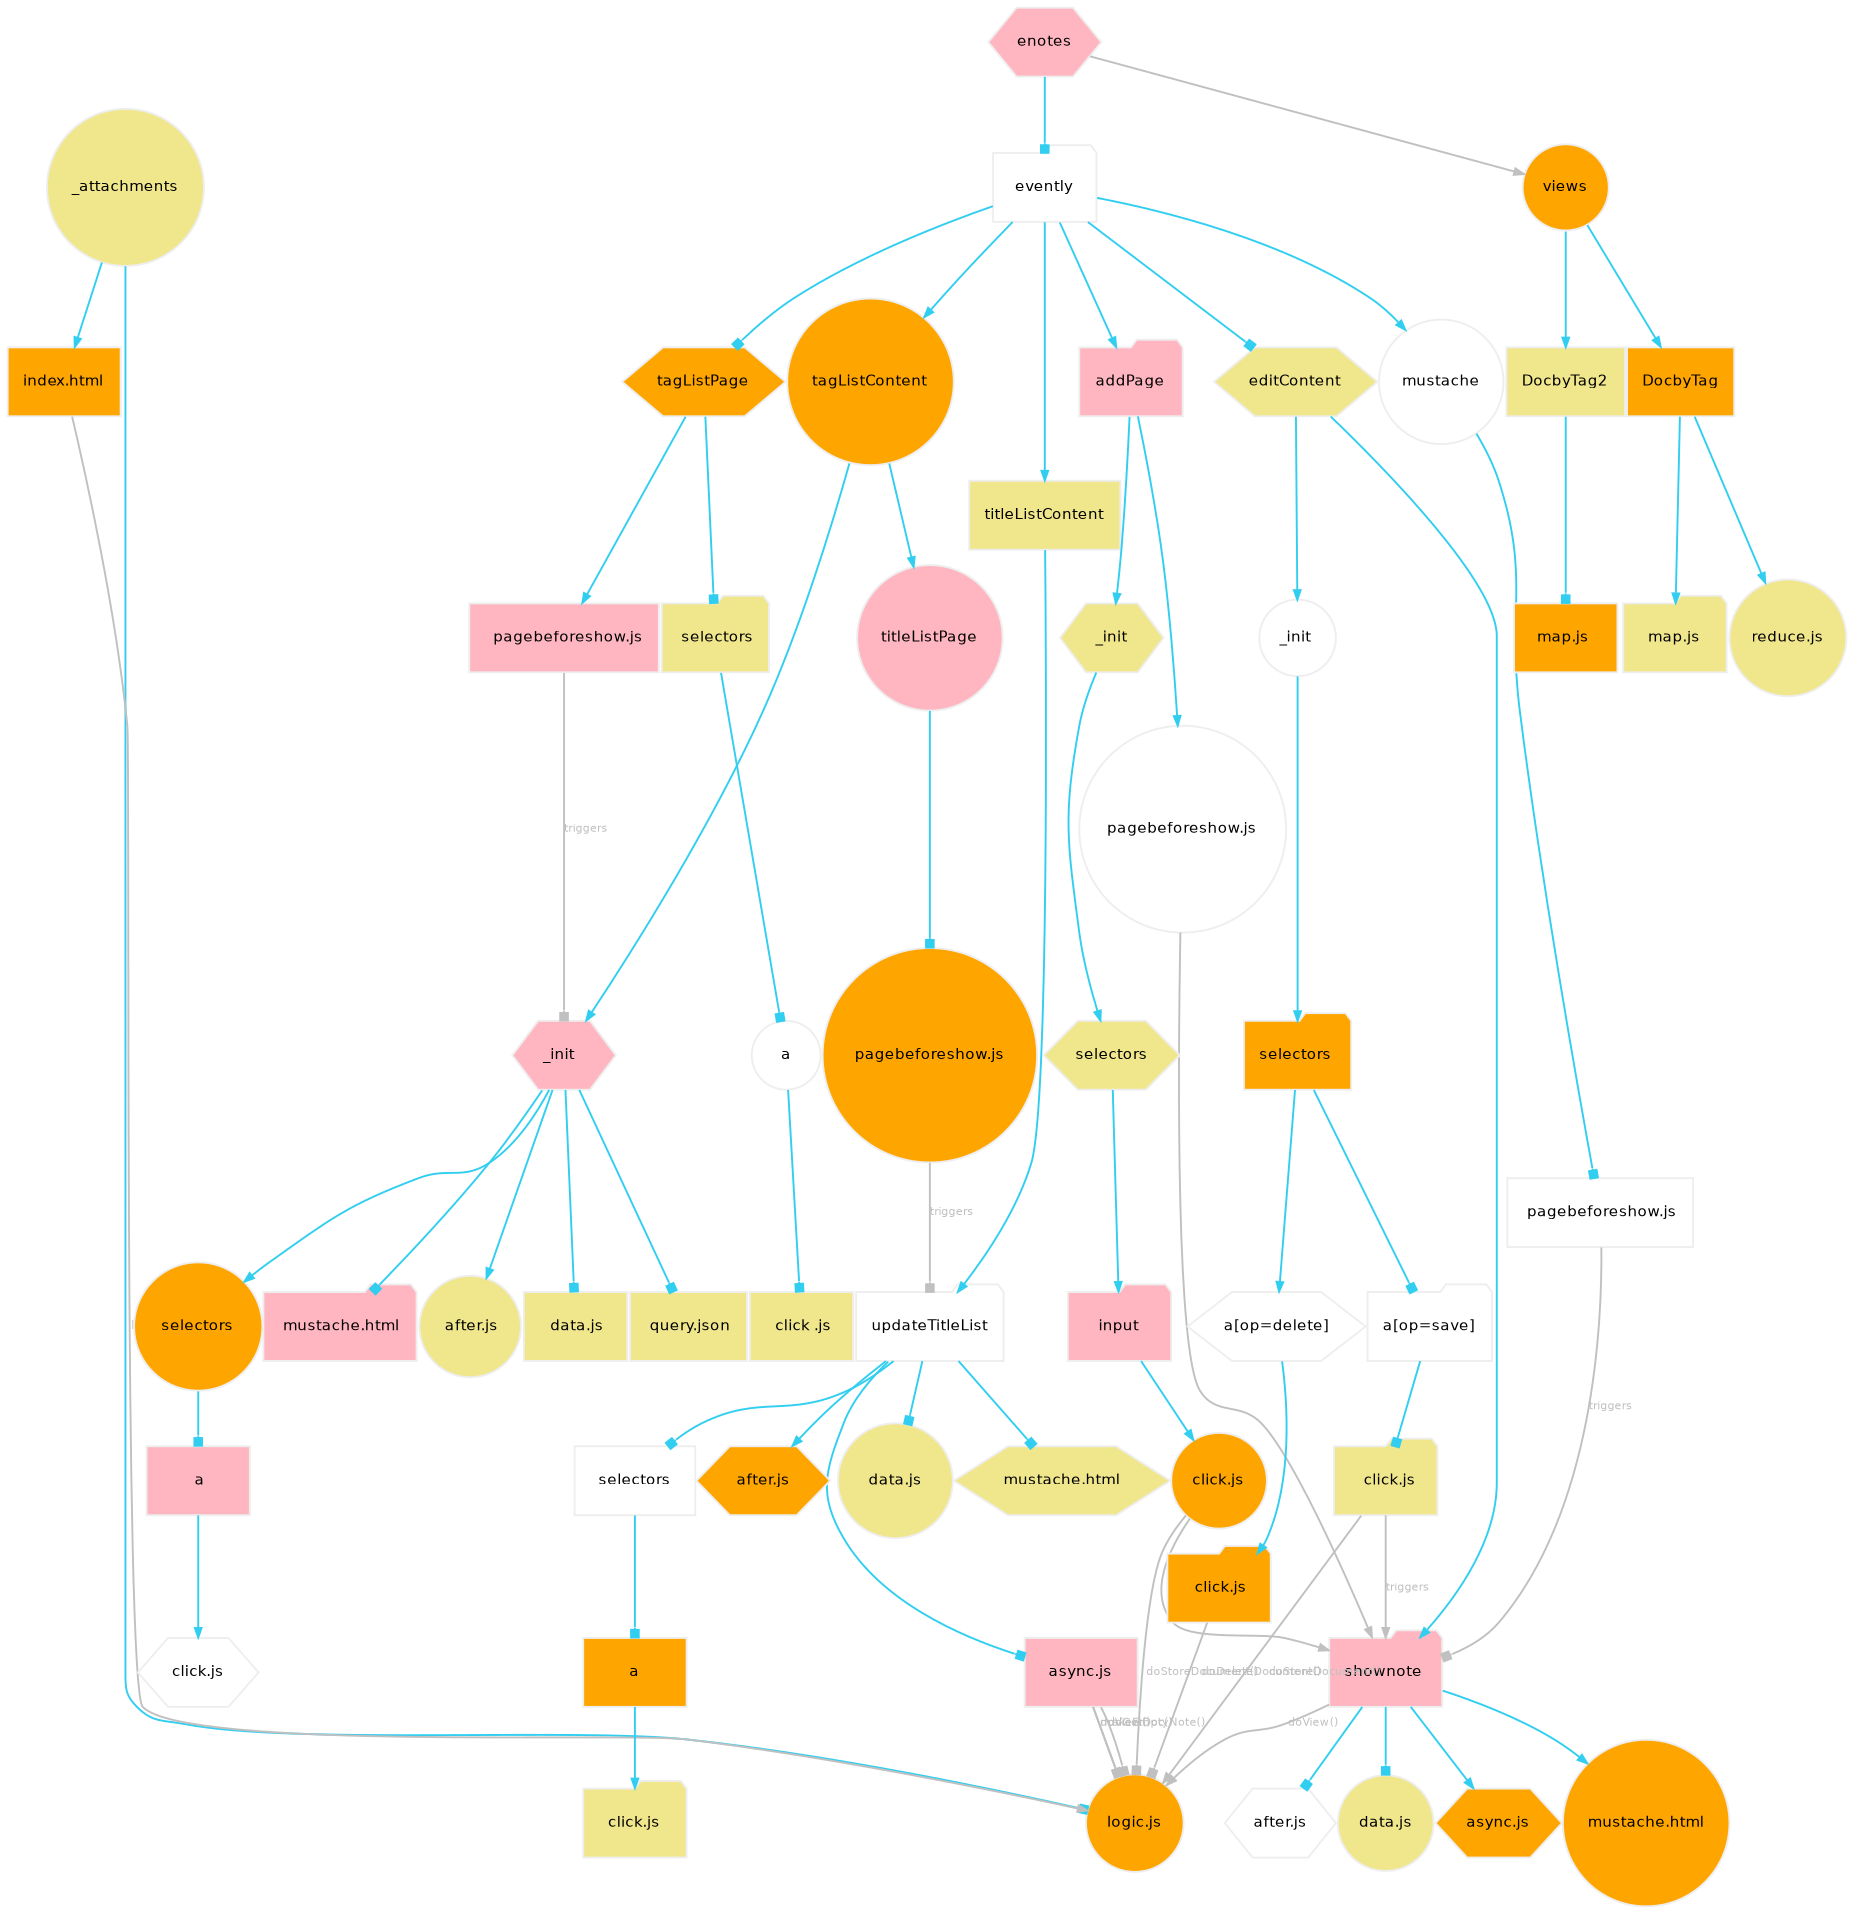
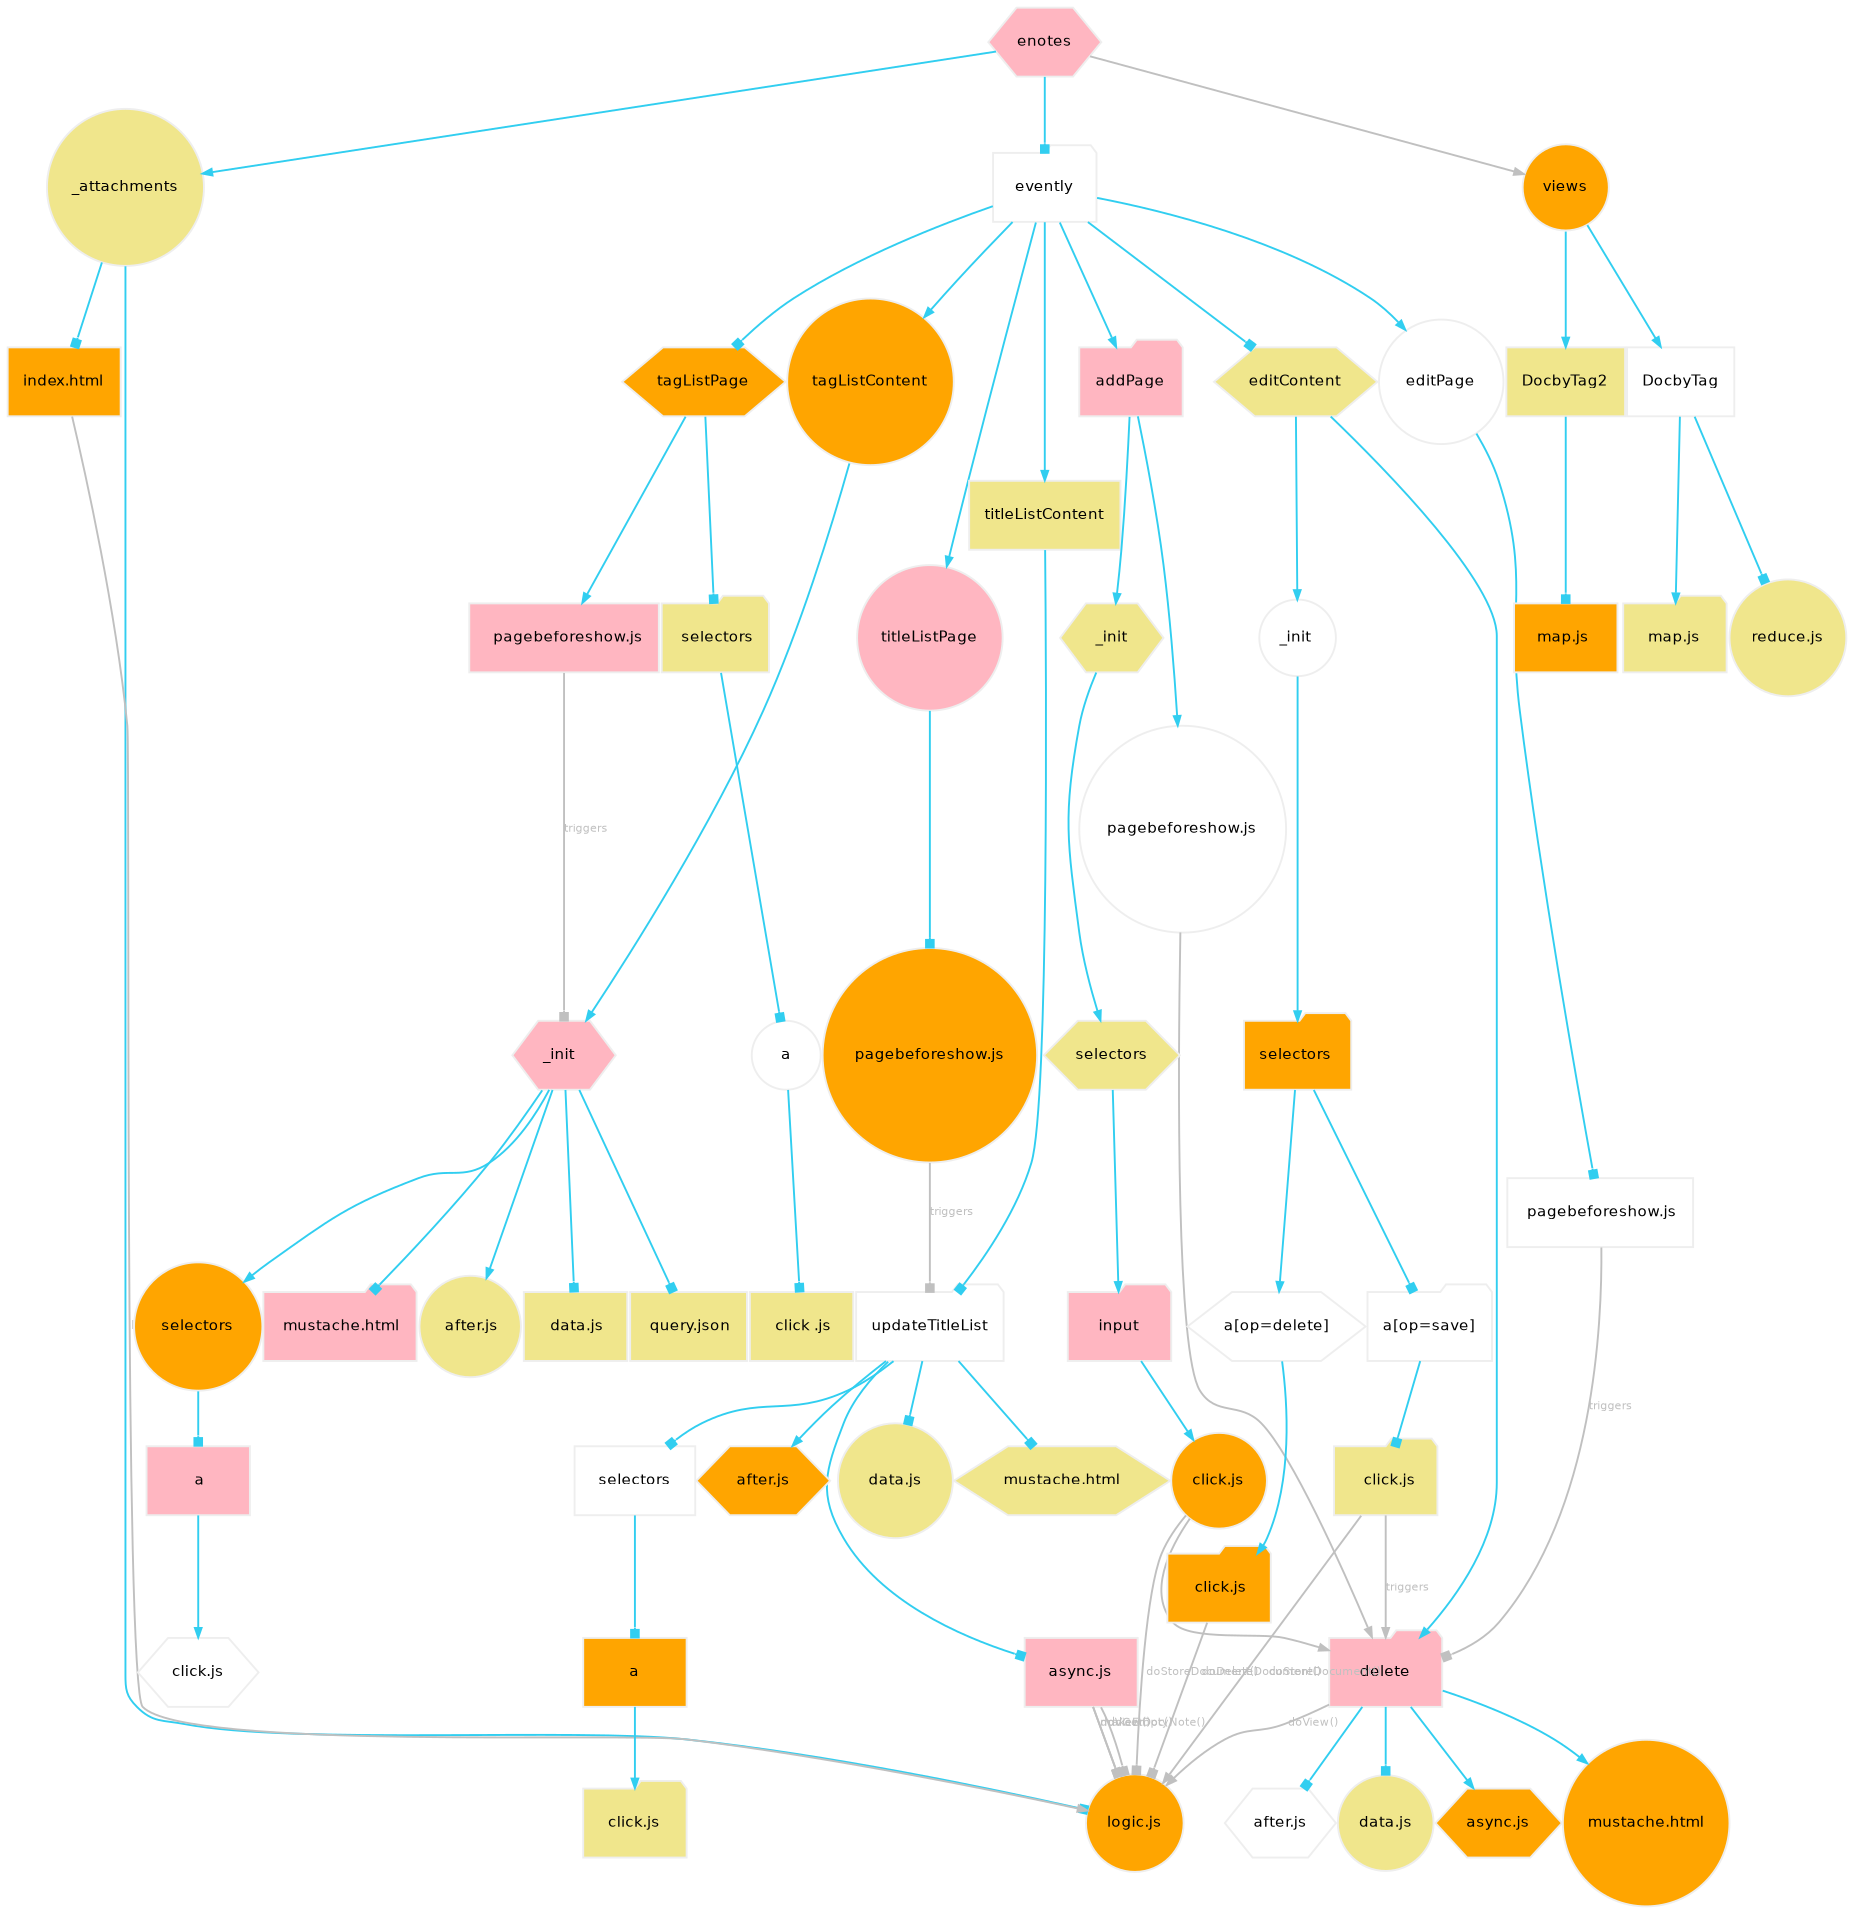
edge "enotes" -> "_attachments": added
edge "_attachments" -> "index.html": arrowhead normal -> box
node "mustache": label "mustache" -> "editPage"
node "DocbyTag": fillcolor orange -> white
edge "DocbyTag" -> "reduce.js": arrowhead normal -> box
edge "tagListContent" -> "titleListPage": now "evently" -> "titleListPage"
edge "titleListContent" -> "updateTitleList": arrowhead normal -> box
node "shownote": label "shownote" -> "delete"
